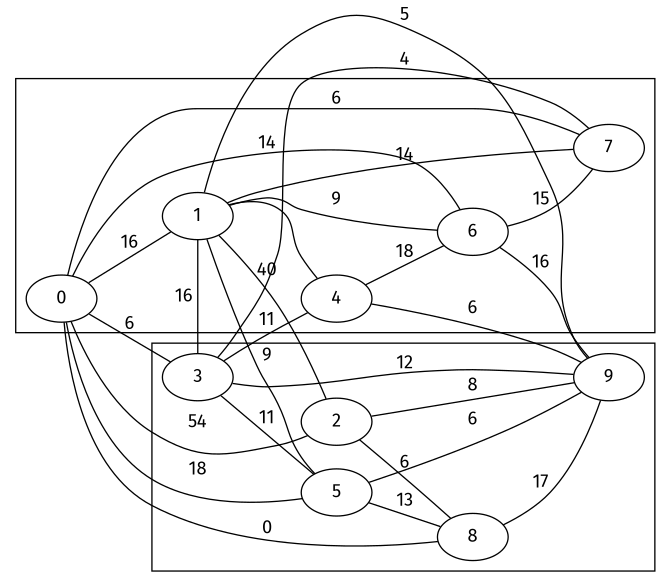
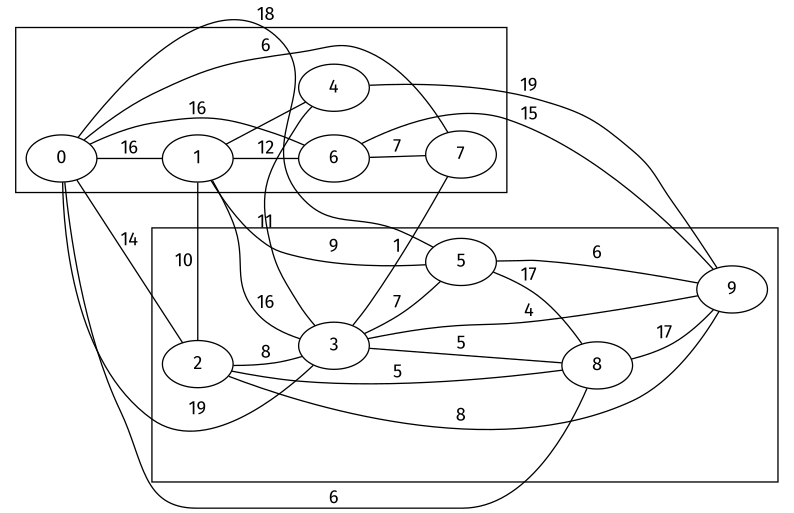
edge "1" -- "9": removed, label "5"
edge "7" -- "3": label "4" -> "1"
edge "6" -- "0": label "14" -> "16"
edge "7" -- "1": removed, label "14"
edge "1" -- "6": label "9" -> "12"
edge "7" -- "6": label "15" -> "7"
edge "6" -- "9": label "16" -> "15"
edge "6" -- "4": removed, label "18"
edge "1" -- "2": label "40" -> "10"
edge "4" -- "9": label "6" -> "19"
edge "0" -- "3": label "6" -> "19"
edge "3" -- "8": added, label "5"
edge "3" -- "9": label "12" -> "4"
edge "3" -- "2": added, label "8"
edge "3" -- "5": label "11" -> "7"
edge "0" -- "2": label "54" -> "14"
edge "2" -- "8": label "6" -> "5"
edge "5" -- "8": label "13" -> "17"
edge "0" -- "8": label "0" -> "6"
